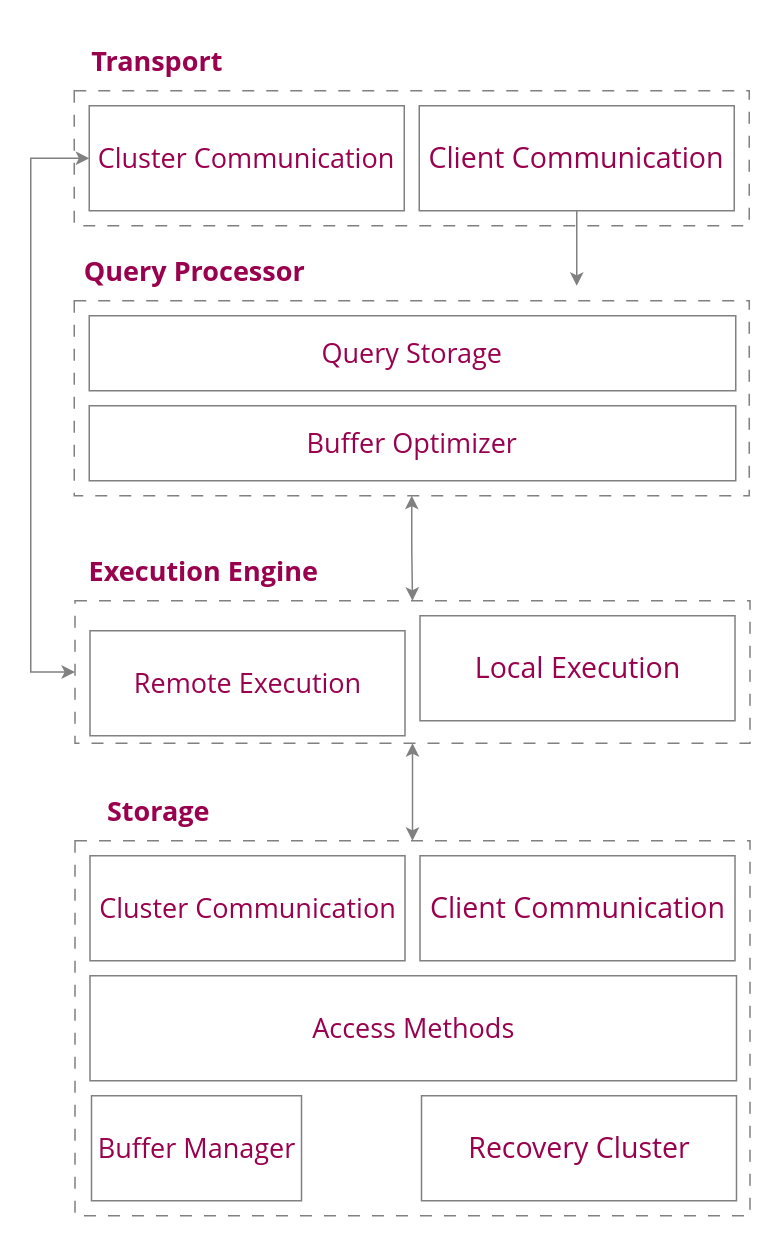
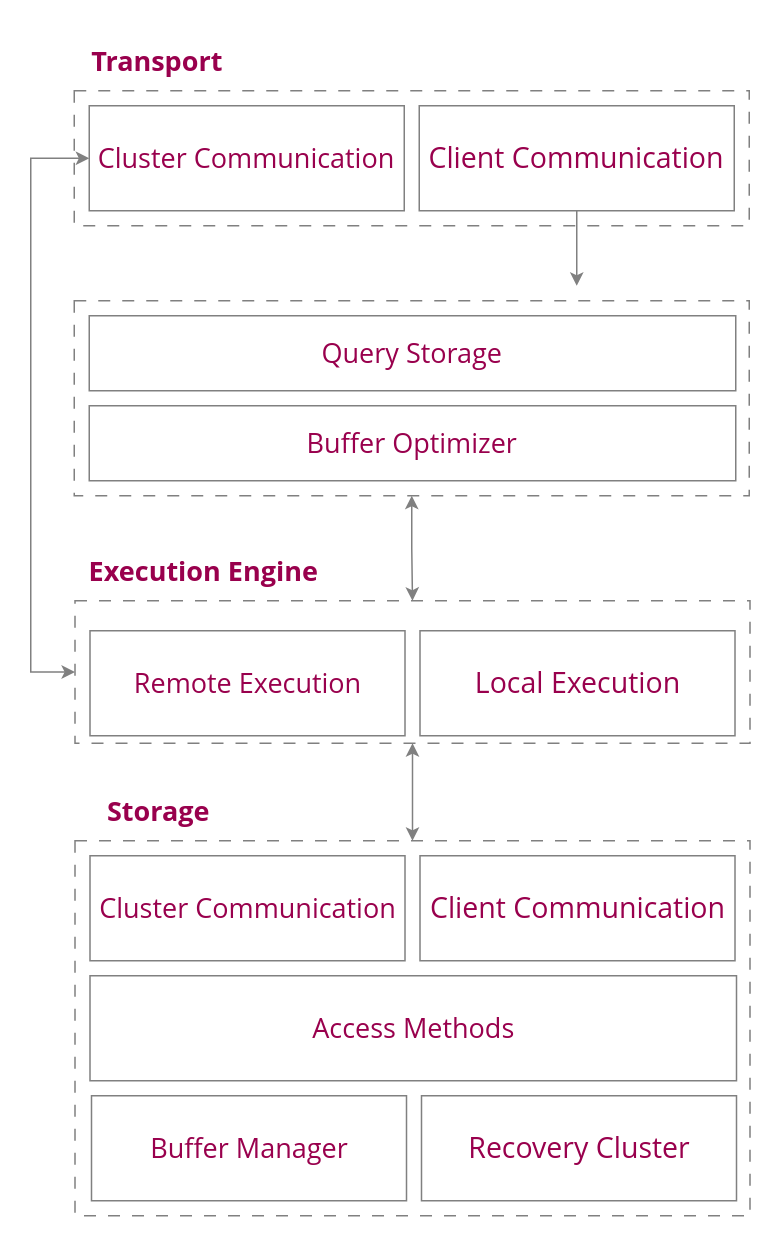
node "Query Processor": removed
node "Local Execution": moved (578, 668) -> (578, 683)
node "Buffer Manager": size 210x105 -> 315x105
